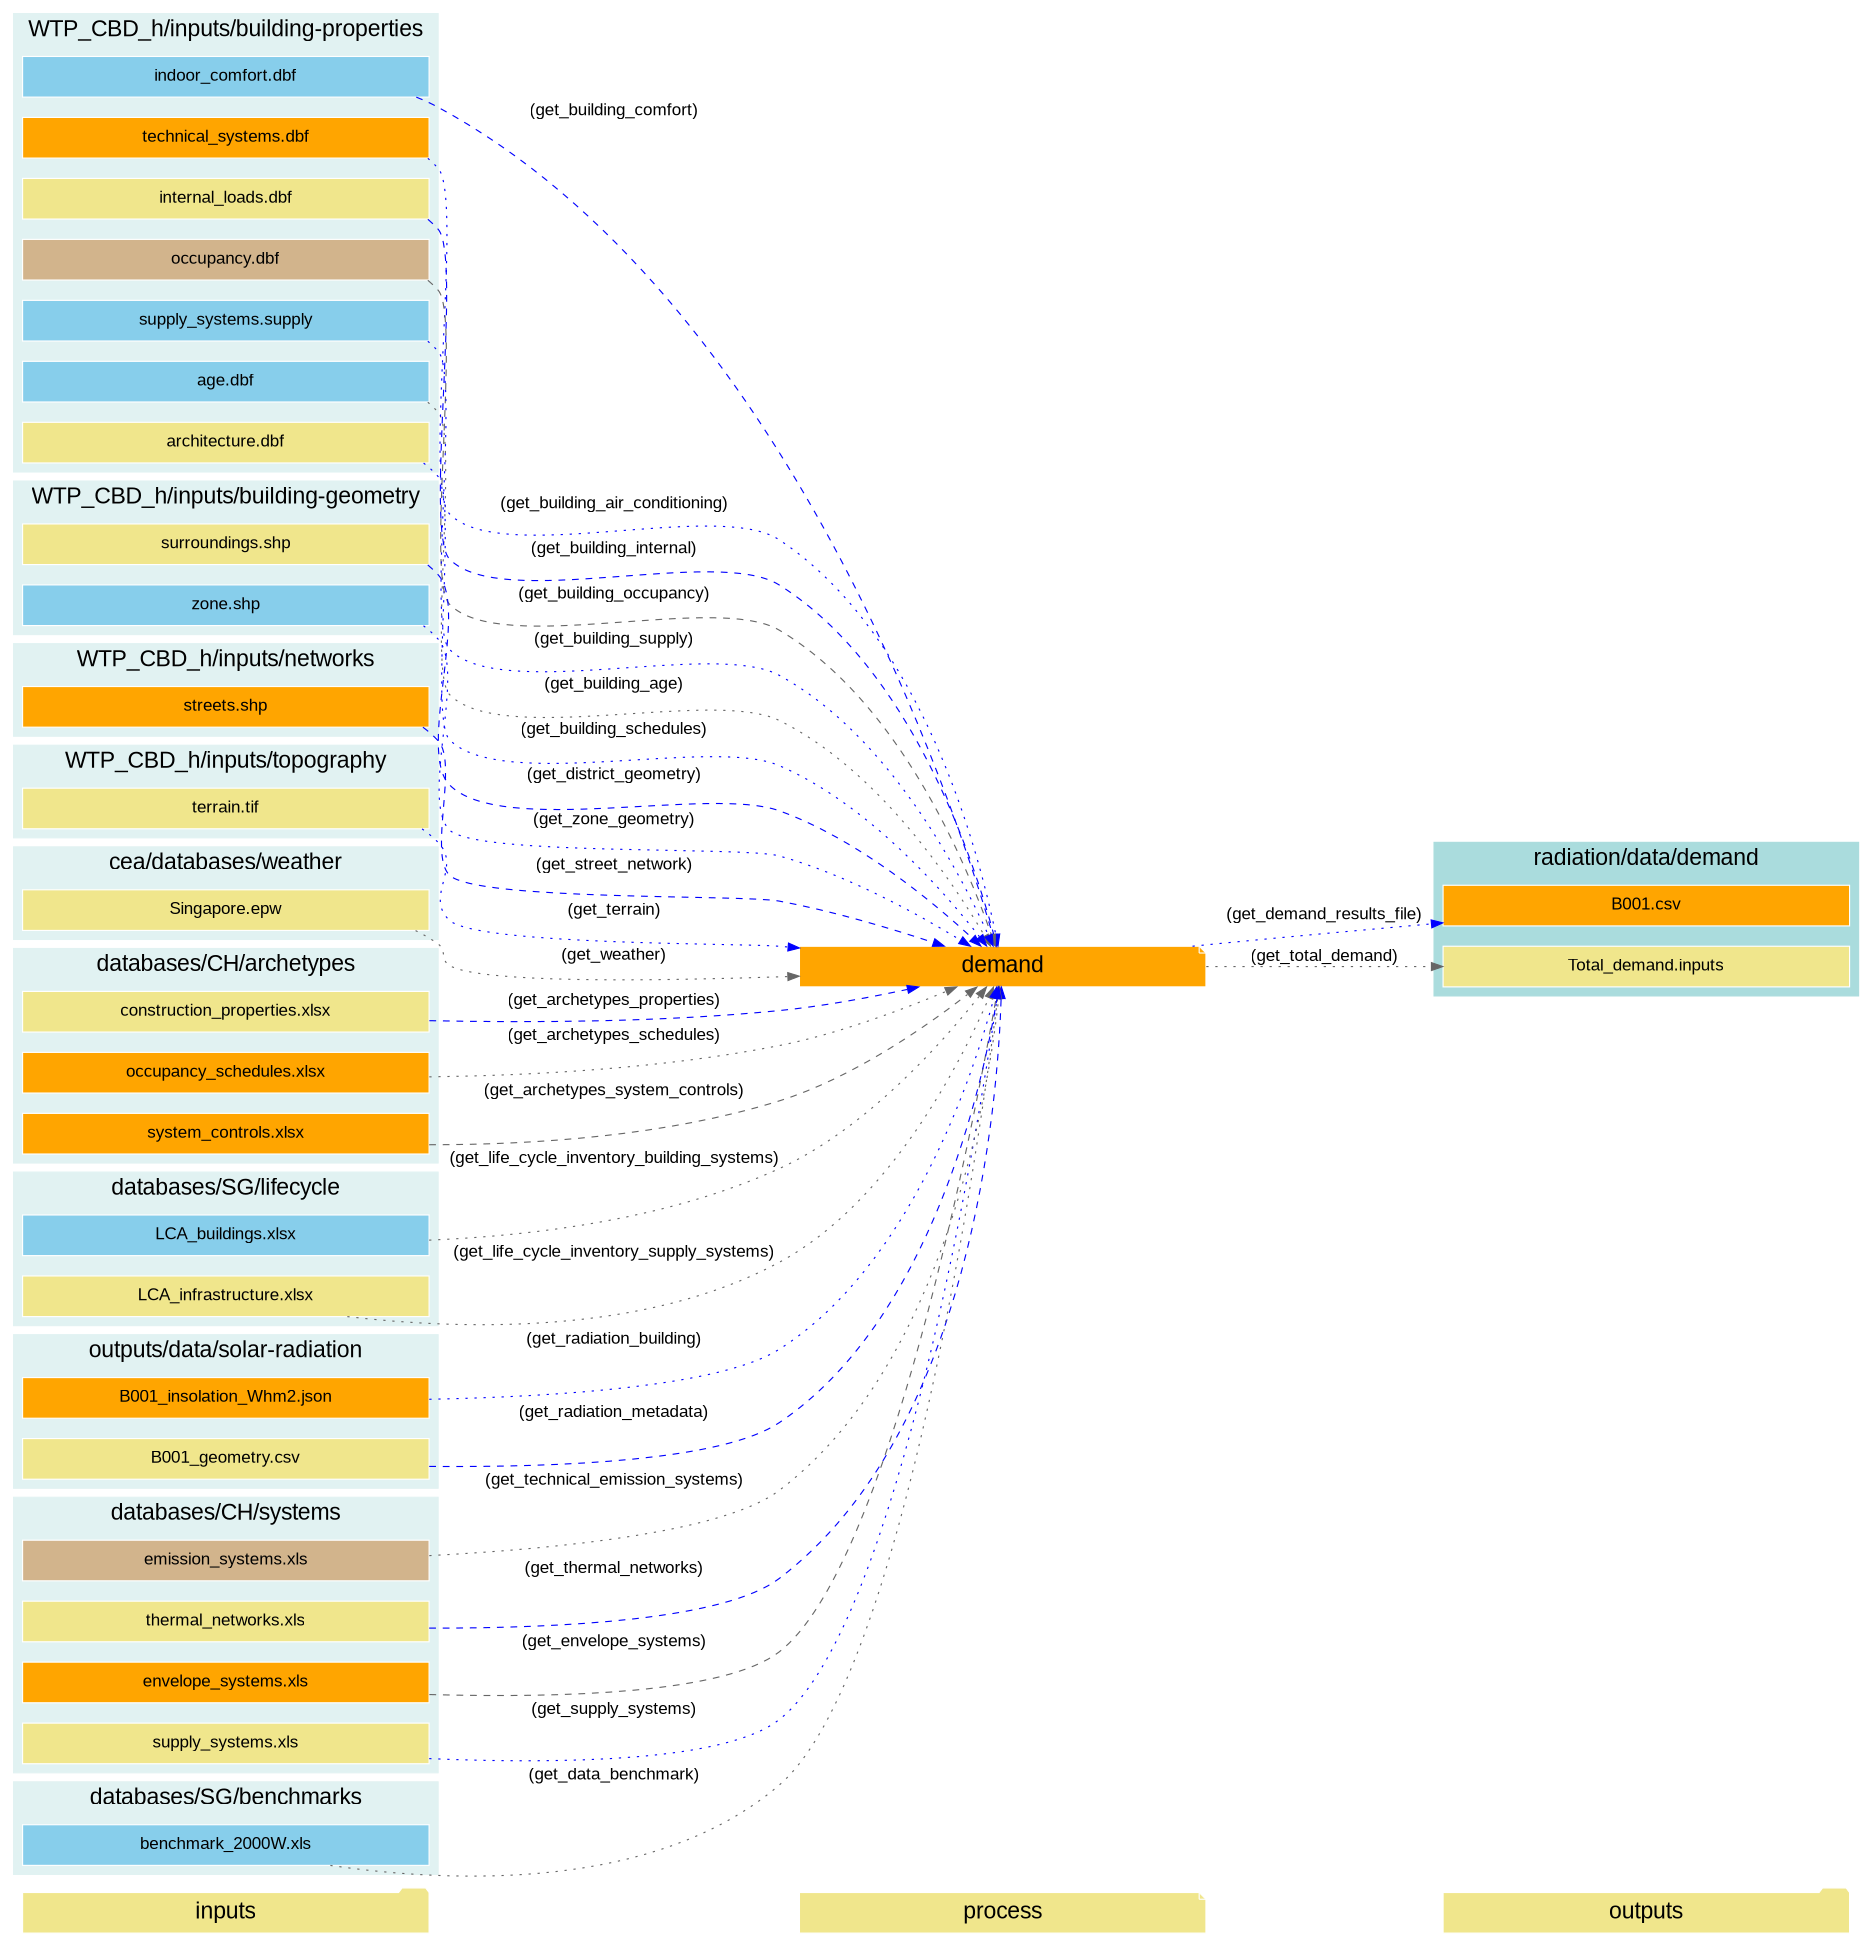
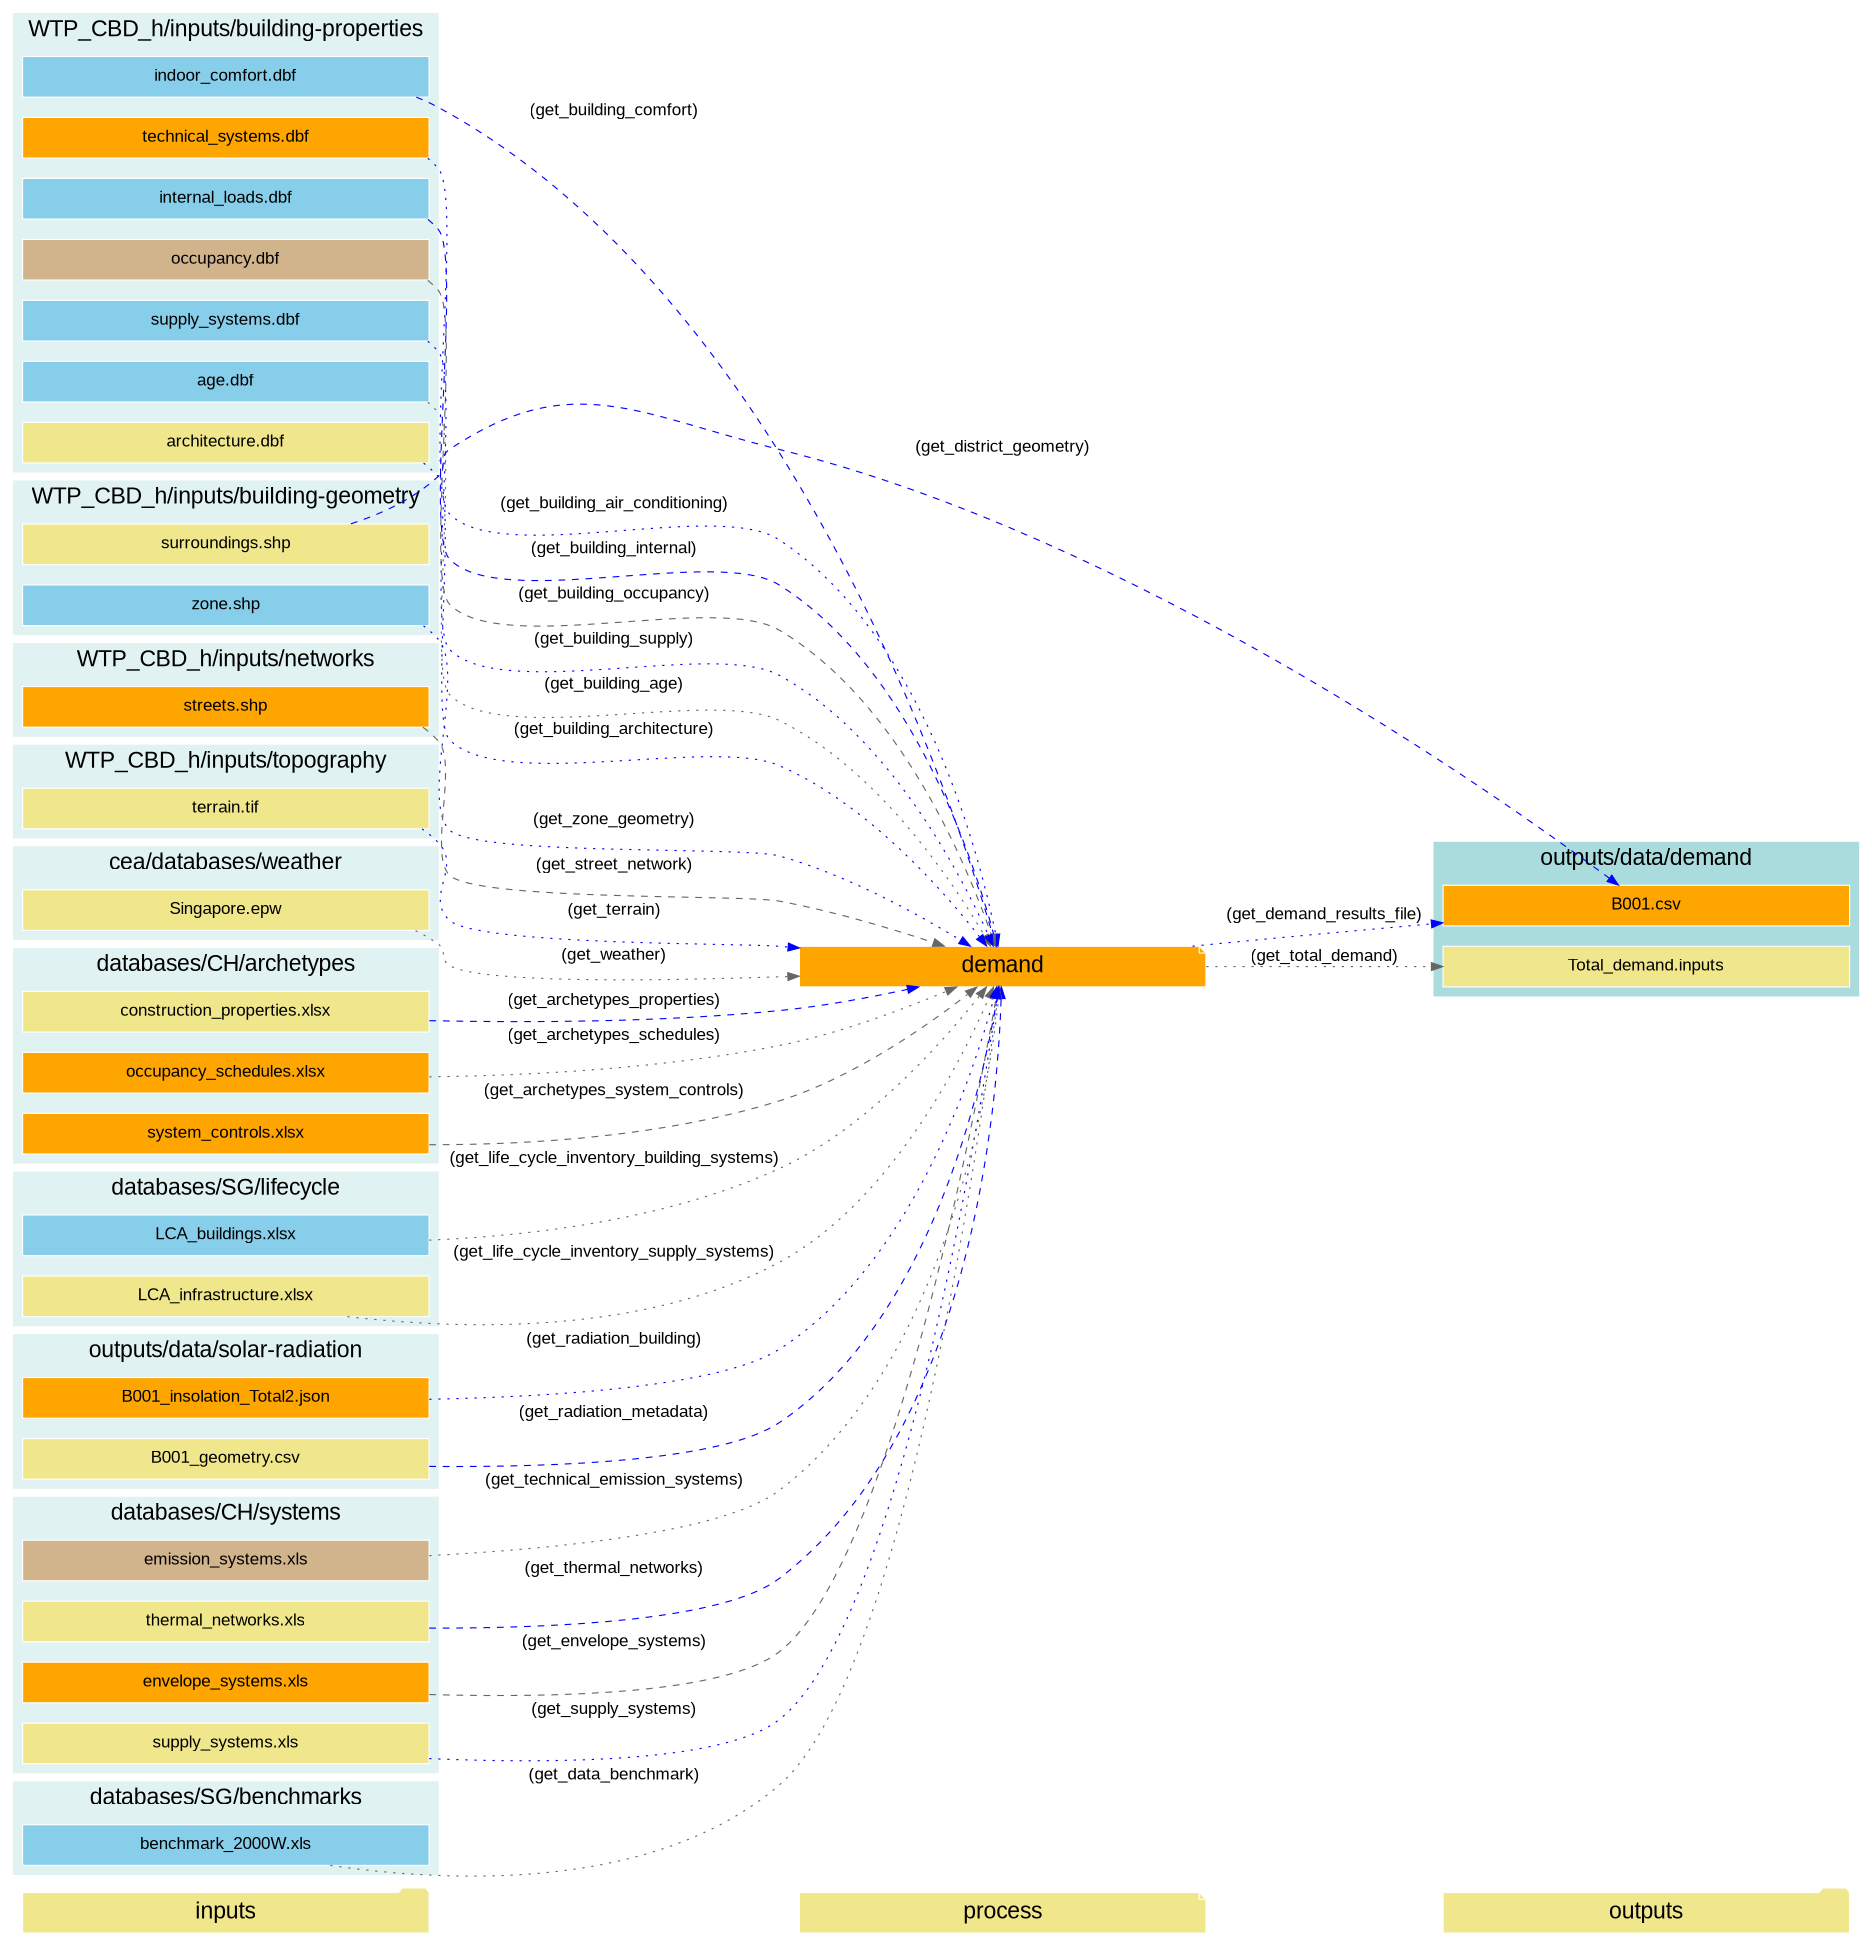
node "internal_loads.dbf": fillcolor khaki -> skyblue
node "supply_systems.supply": label "supply_systems.supply" -> "supply_systems.dbf"
edge "architecture.dbf" -> "demand": label "(get_building_schedules)" -> "(get_building_architecture)"
edge "surroundings.shp" -> "demand": now "surroundings.shp" -> "B001.csv"
cluster "radiation/data/demand": label "radiation/data/demand" -> "outputs/data/demand"
edge "streets.shp" -> "demand": color blue -> gray40
node "B001_insolation_Whm2.json": label "B001_insolation_Whm2.json" -> "B001_insolation_Total2.json"
